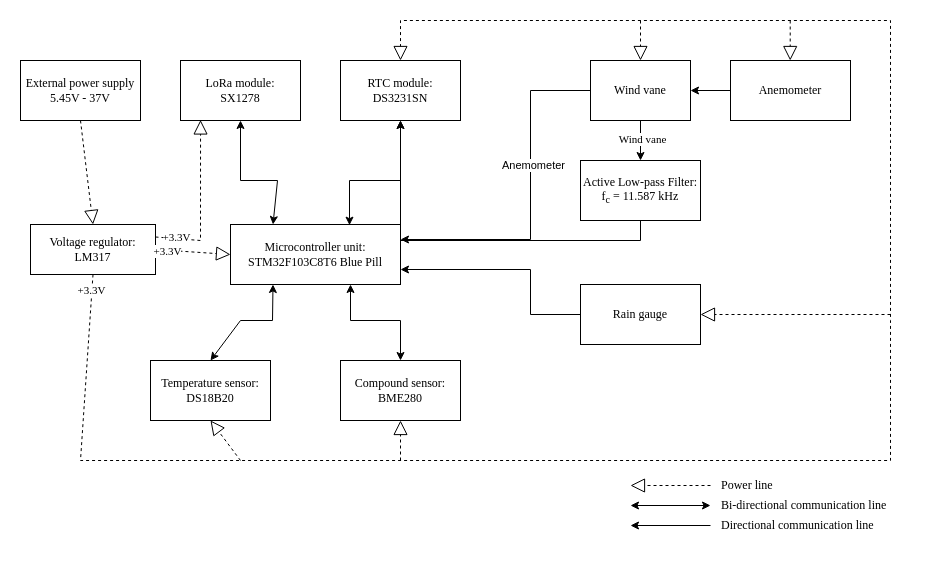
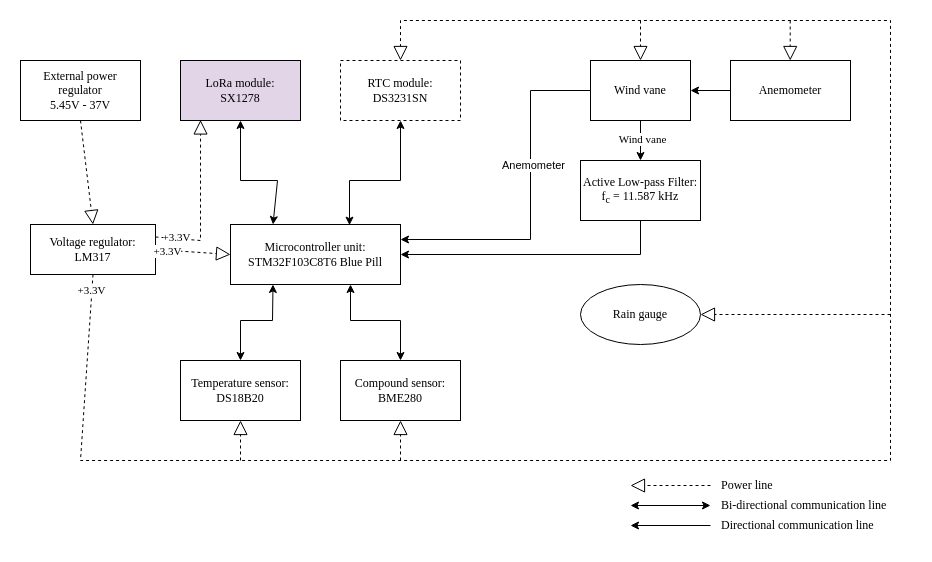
node "External power supply 5.45V - 37V": label "External power supply 5.45V - 37V" -> "External power regulator 5.45V - 37V"
node "LoRa module: SX1278": fillcolor #ffffff -> #e1d5e7
node "RTC module: DS3231SN": style solid -> dashed
edge "Active Low-pass Filter: fc = 11.587 kHz" -> "RTC module: DS3231SN": now "Active Low-pass Filter: fc = 11.587 kHz" -> "Microcontroller unit: STM32F103C8T6 Blue Pill"
edge "Rain gauge" -> "Microcontroller unit: STM32F103C8T6 Blue Pill": removed
node "Rain gauge": shape rectangle -> ellipse
node "Temperature sensor: DS18B20": moved (211, 391) -> (241, 391)
